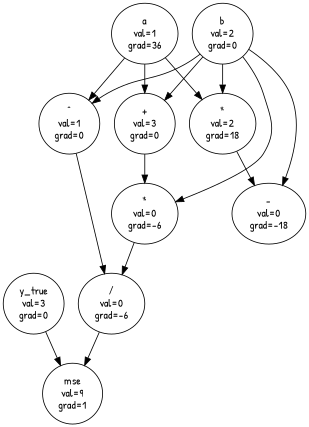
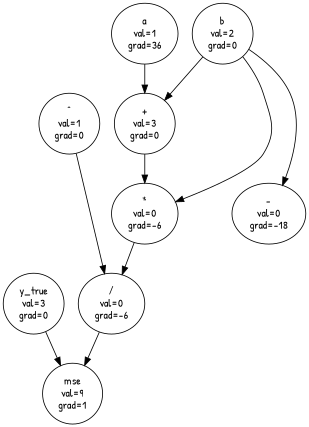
edge "a val=1 grad=36" -> "^ val=1 grad=0": removed
edge "b val=2 grad=0" -> "^ val=1 grad=0": removed
node "* val=2 grad=18": removed
